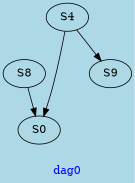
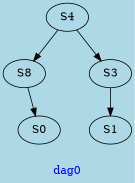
edge "S4" -> "S0": now "S4" -> "S8"
node "S9": label "S9" -> "S3"
node "S1": added
